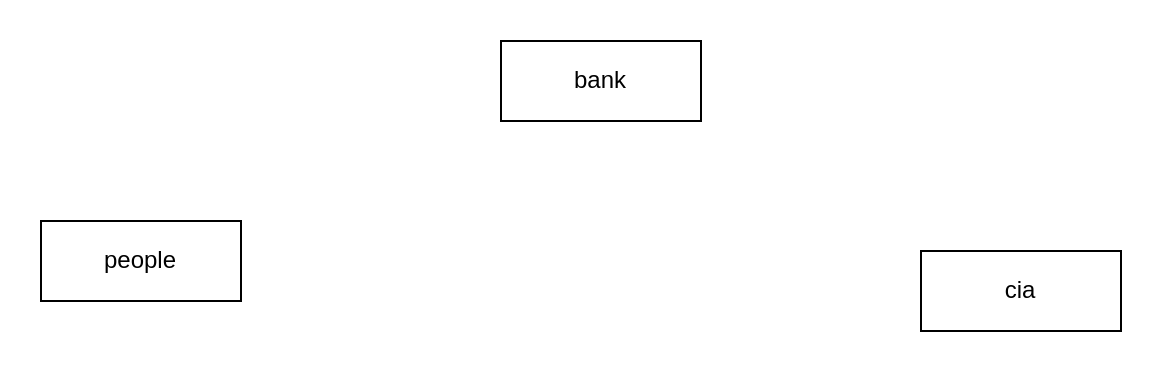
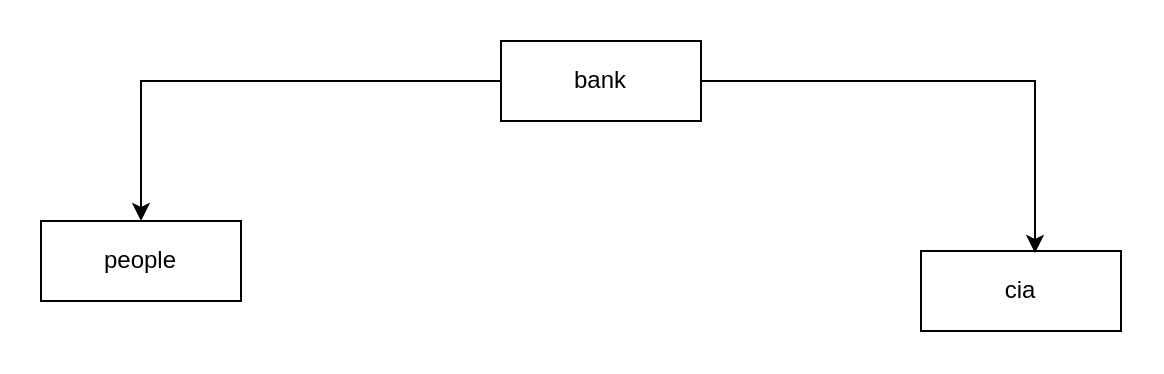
edge "bank" -> "people": added
edge "bank" -> "cia": added
